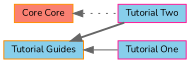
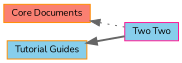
node "Core Core": label "Core Core" -> "Core Documents"
node "Tutorial Two": label "Tutorial Two" -> "Two Two"
node "Tutorial One": removed
